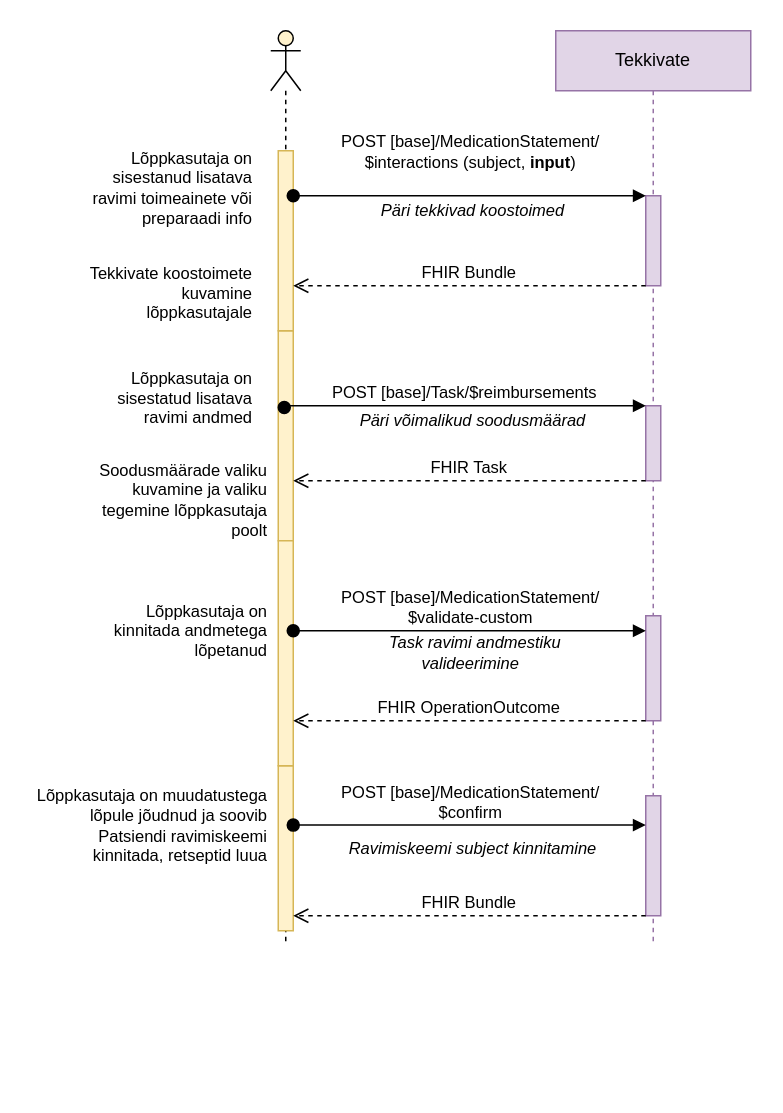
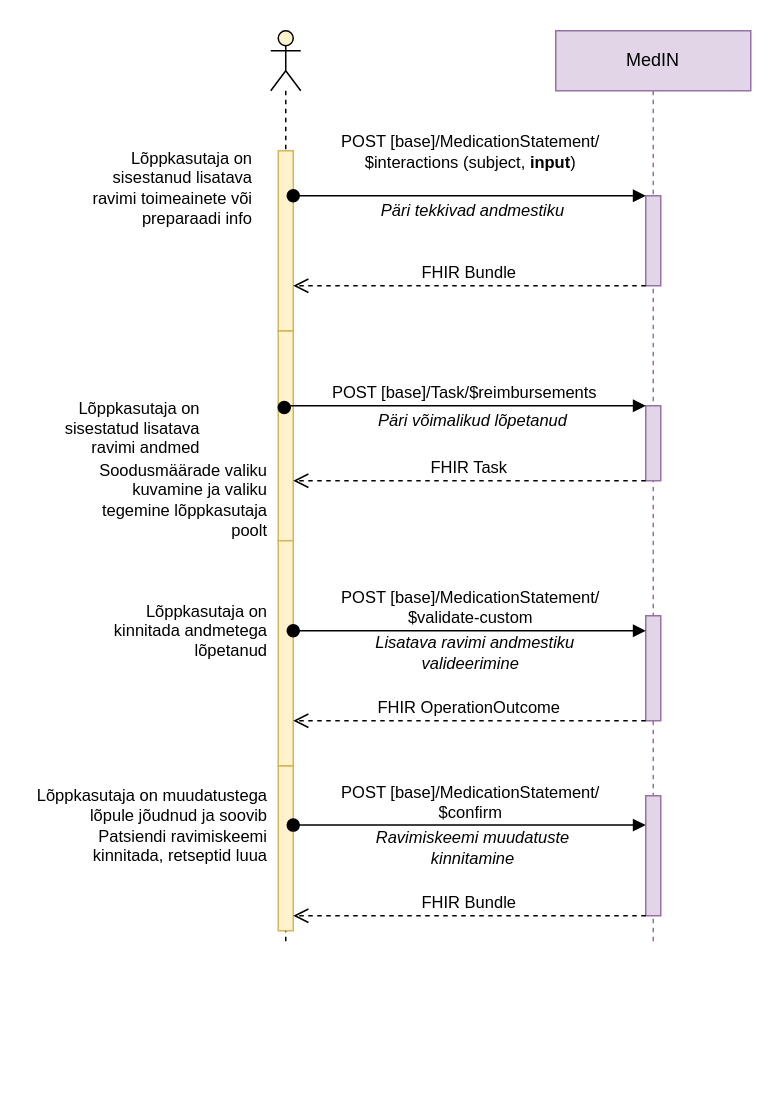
node "Tekkivate": label "Tekkivate" -> "MedIN"
node "Päri tekkivad koostoimed": label "Päri tekkivad koostoimed" -> "Päri tekkivad andmestiku"
node "Tekkivate koostoimete kuvamine lõppkasutajale": removed
node "Lõppkasutaja on sisestatud lisatava ravimi andmed": moved (166, 398) -> (113, 428)
node "Päri võimalikud soodusmäärad": label "Päri võimalikud soodusmäärad" -> "Päri võimalikud lõpetanud"
node "Task ravimi andmestiku valideerimine": label "Task ravimi andmestiku valideerimine" -> "Lisatava ravimi andmestiku valideerimine"
node "Ravimiskeemi subject kinnitamine": label "Ravimiskeemi subject kinnitamine" -> "Ravimiskeemi muudatuste kinnitamine"
